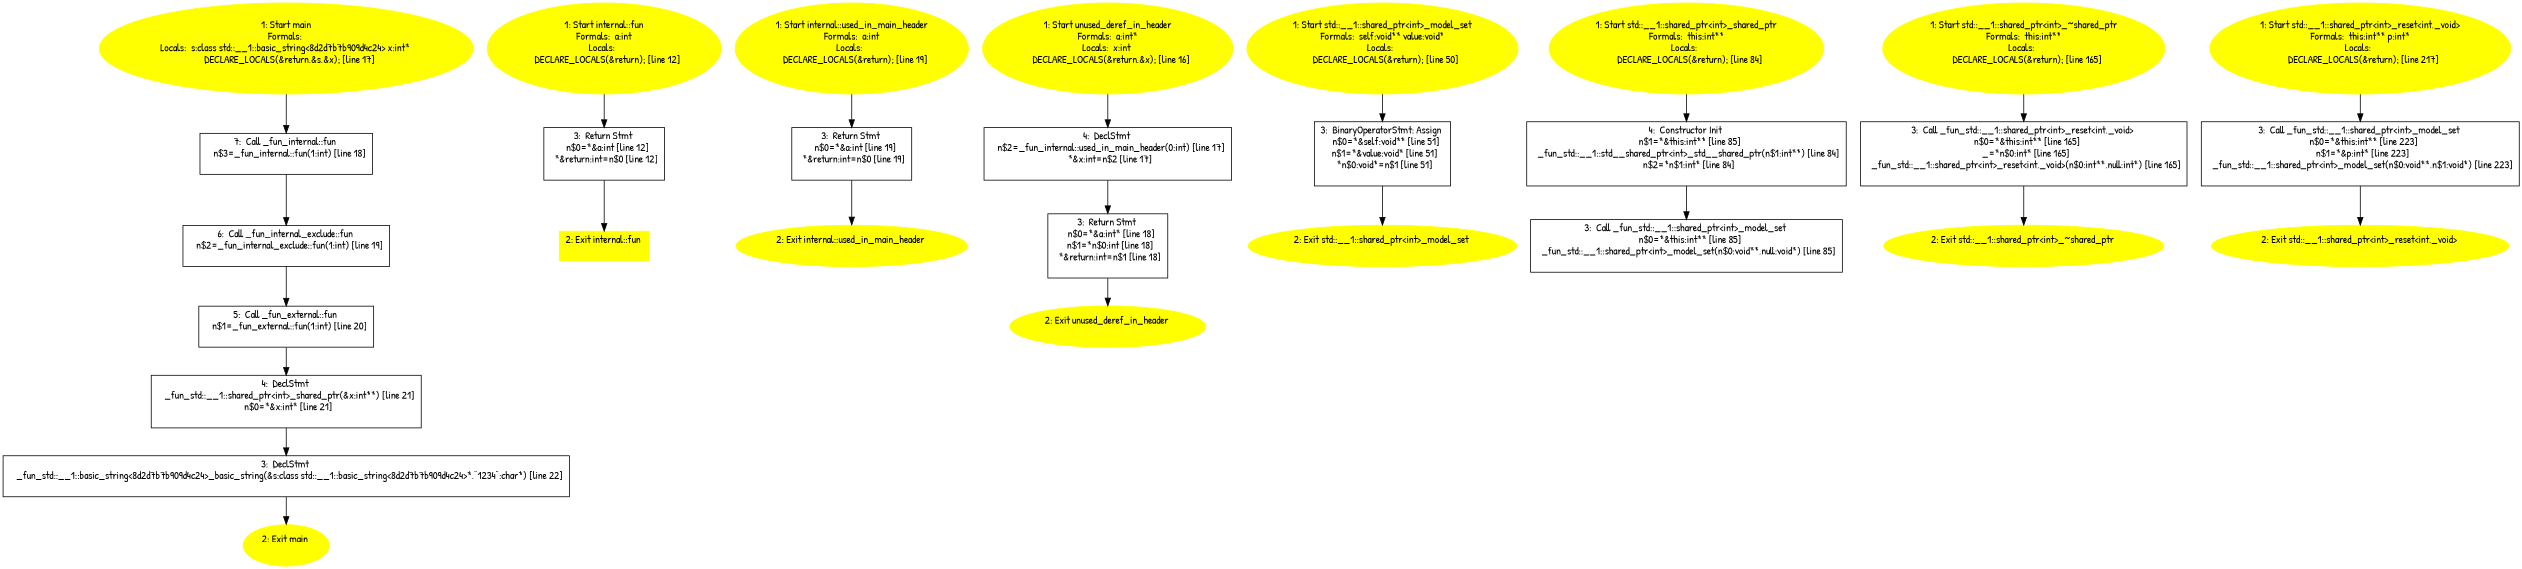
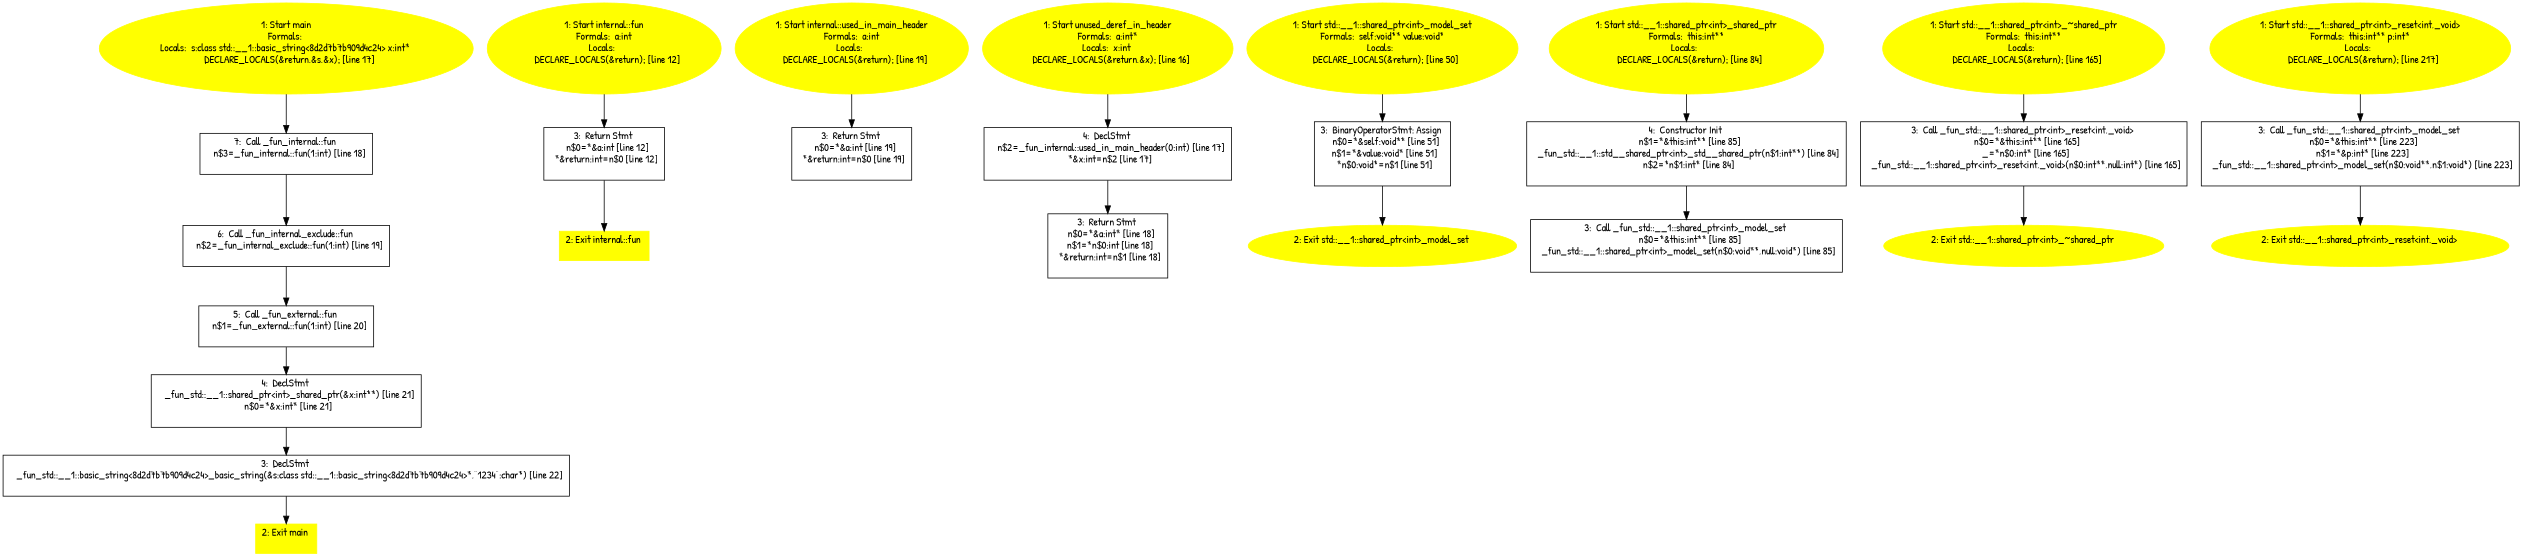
node "2: Exit internal::used_in_main_header": removed
node "2: Exit unused_deref_in_header": removed
node "2: Exit main": shape ellipse -> box
